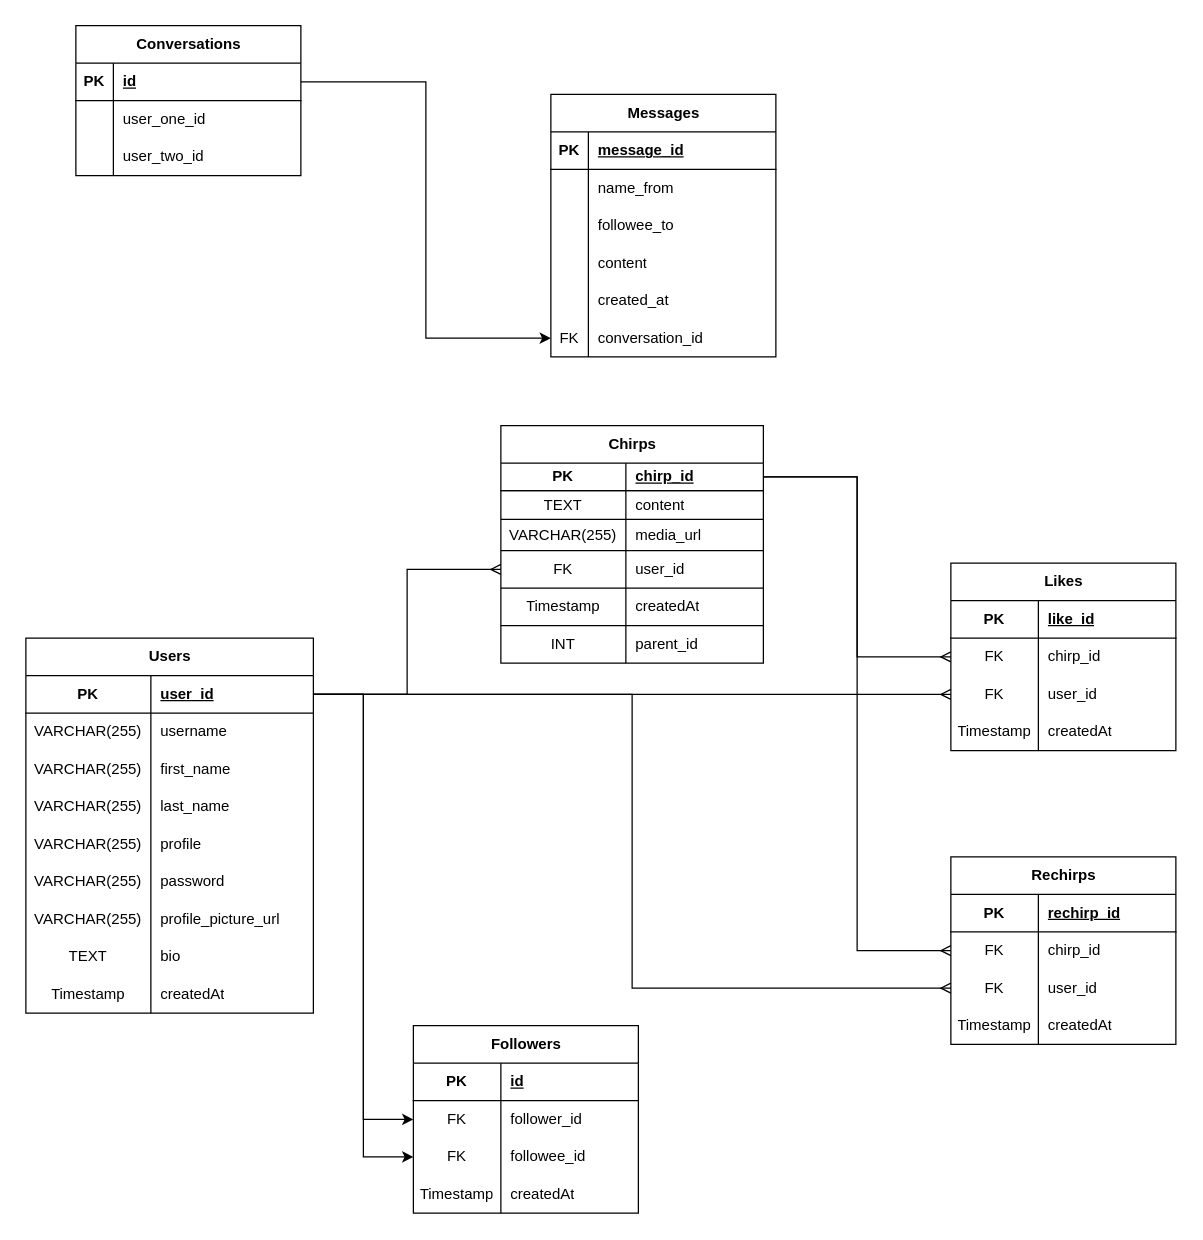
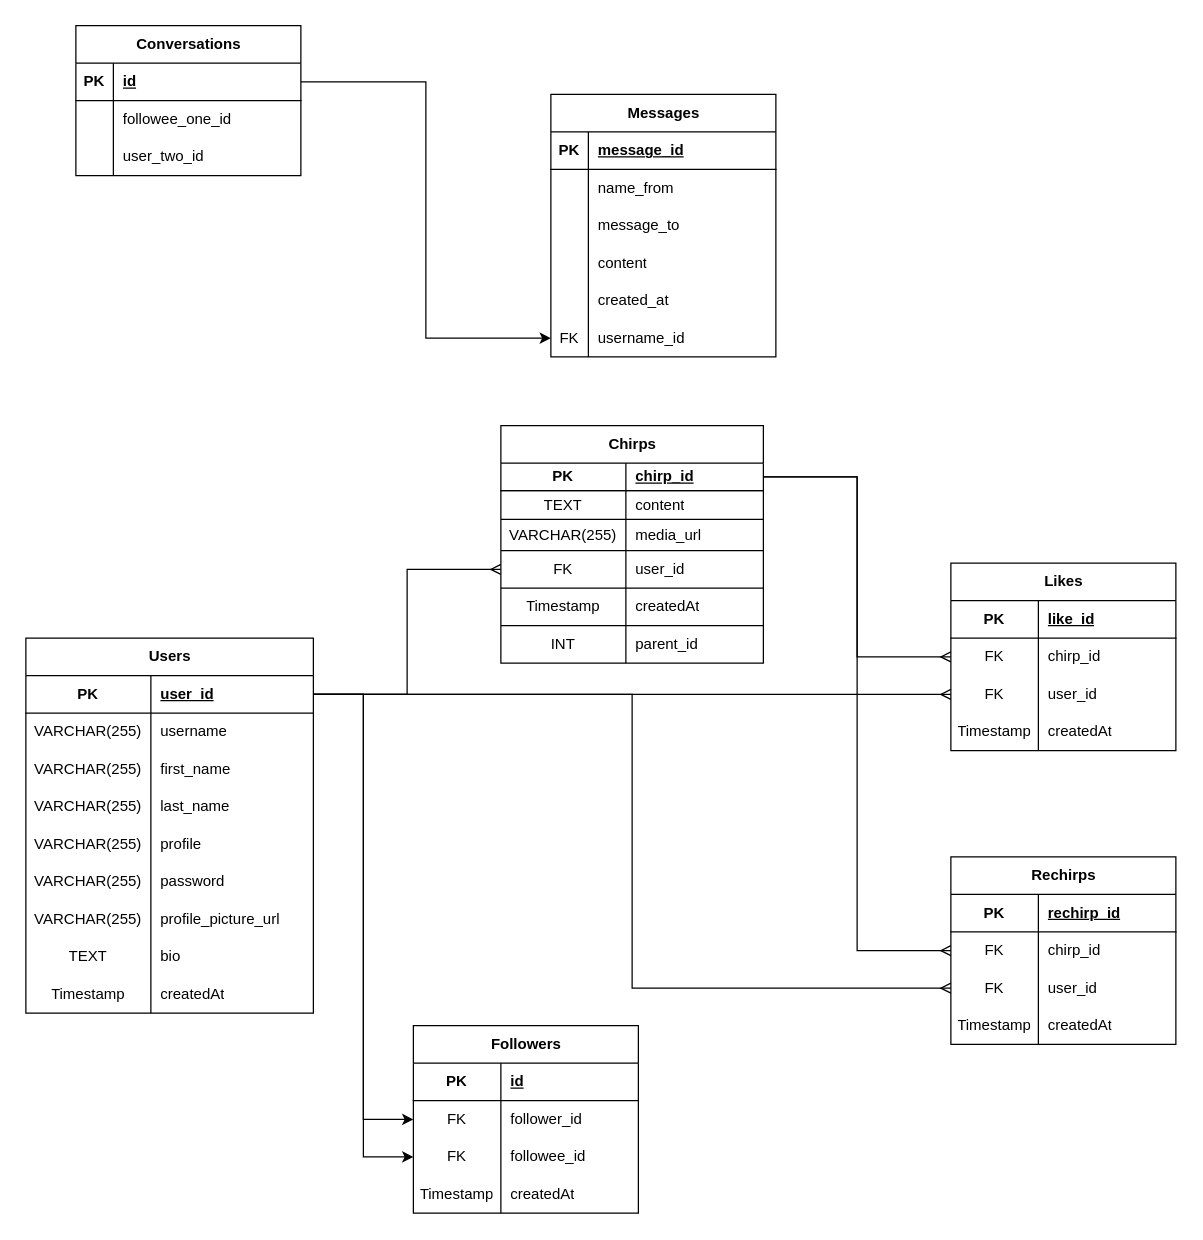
node "user_one_id": label "user_one_id" -> "followee_one_id"
node "followee_to": label "followee_to" -> "message_to"
node "conversation_id": label "conversation_id" -> "username_id"
